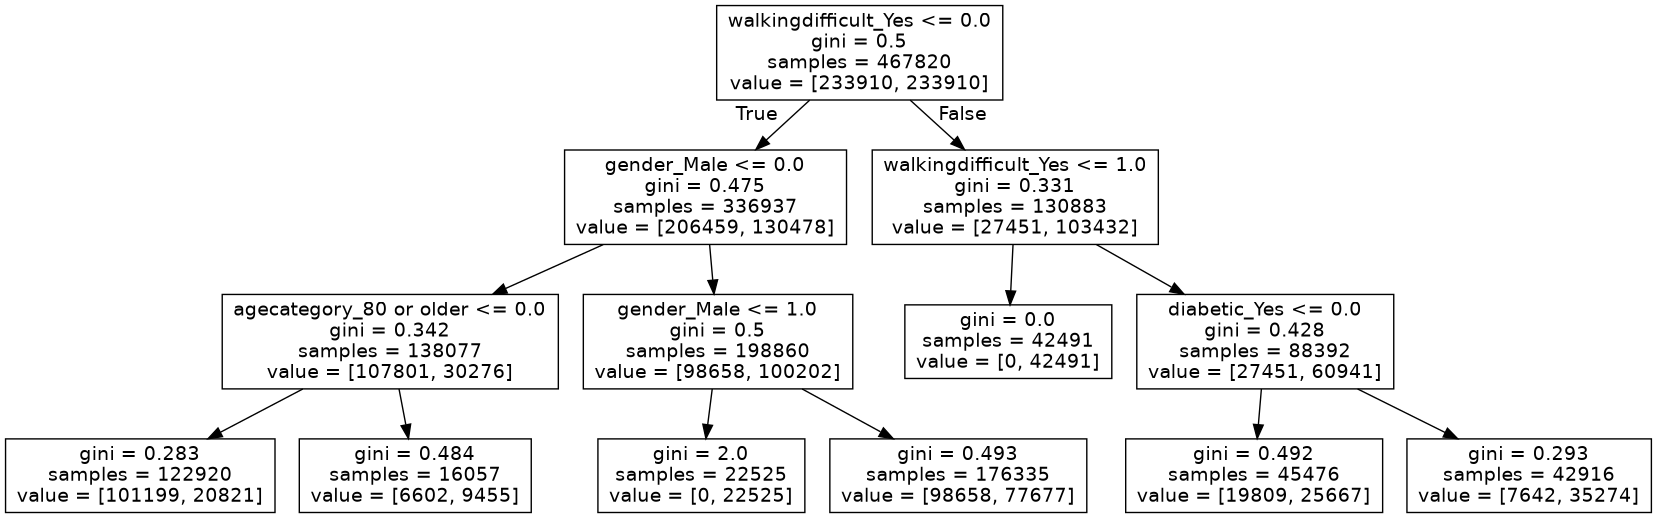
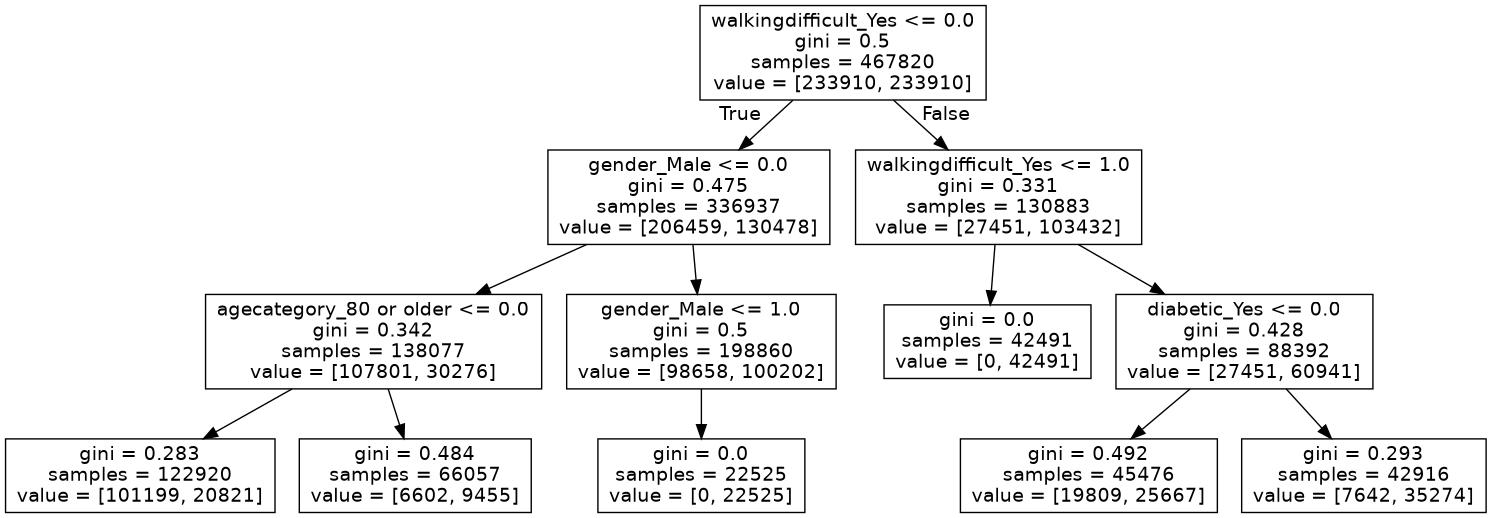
node "gini = 0.484 samples = 16057 value = [6602, 9455]": label "gini = 0.484 samples = 16057 value = [6602, 9455]" -> "gini = 0.484 samples = 66057 value = [6602, 9455]"
node "gini = 2.0 samples = 22525 value = [0, 22525]": label "gini = 2.0 samples = 22525 value = [0, 22525]" -> "gini = 0.0 samples = 22525 value = [0, 22525]"
node "gini = 0.493 samples = 176335 value = [98658, 77677]": removed
